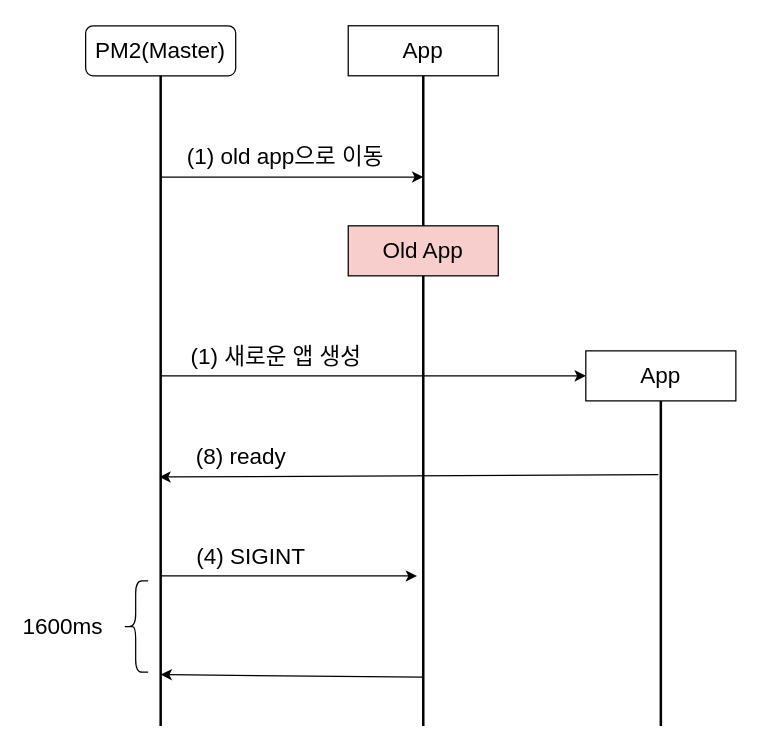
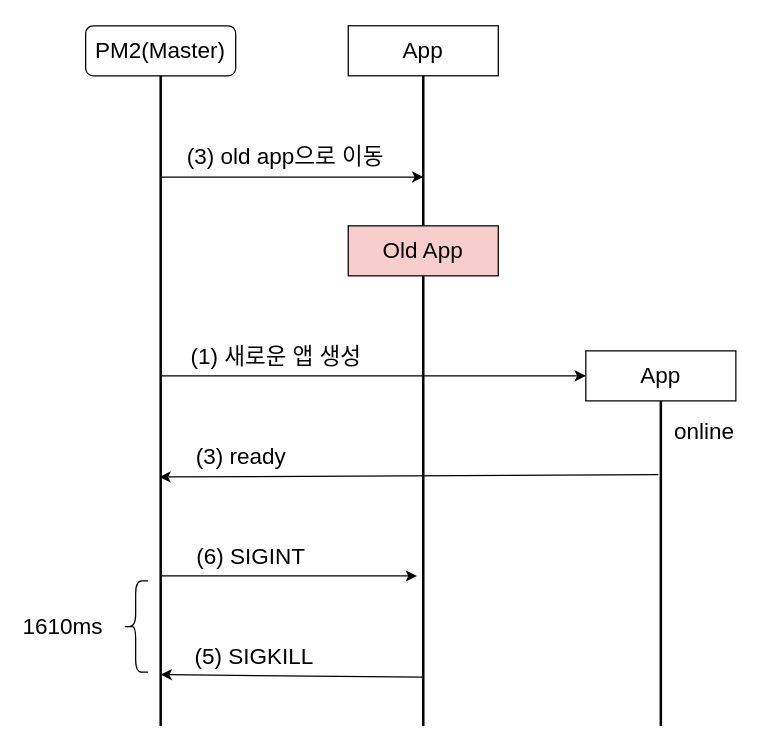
node "(1) old app으로 이동": label "(1) old app으로 이동" -> "(3) old app으로 이동"
node "online": added
node "(8) ready": label "(8) ready" -> "(3) ready"
node "(4) SIGINT": label "(4) SIGINT" -> "(6) SIGINT"
node "1600ms": label "1600ms" -> "1610ms"
node "(5) SIGKILL": added
